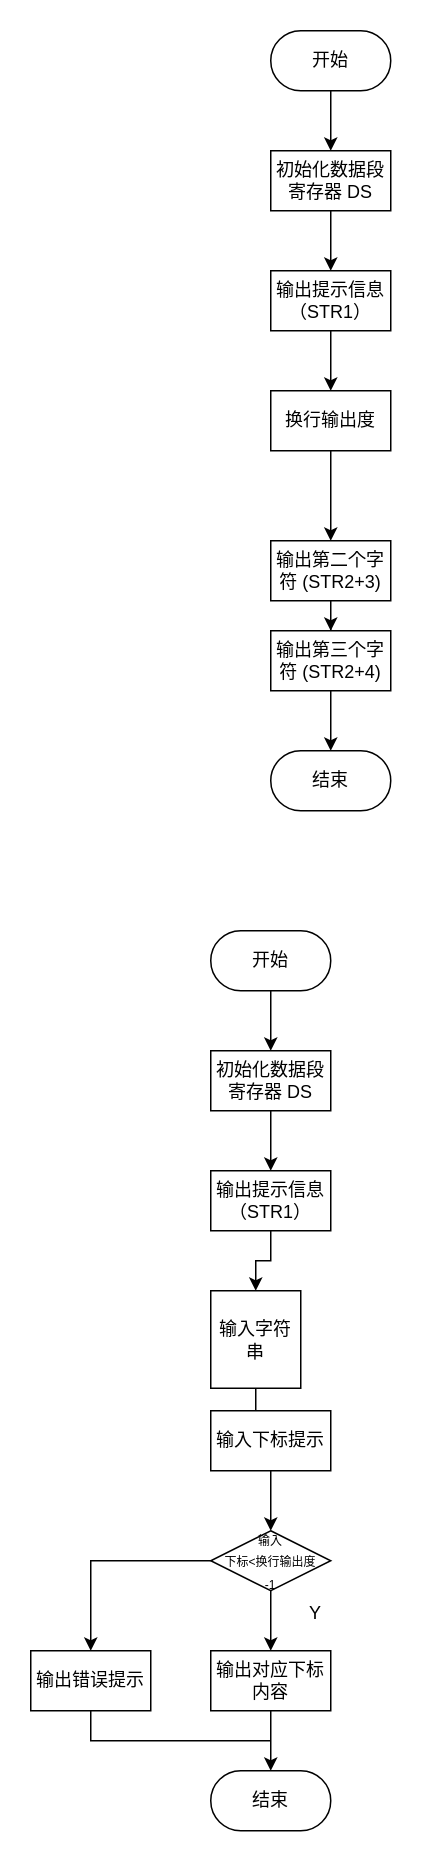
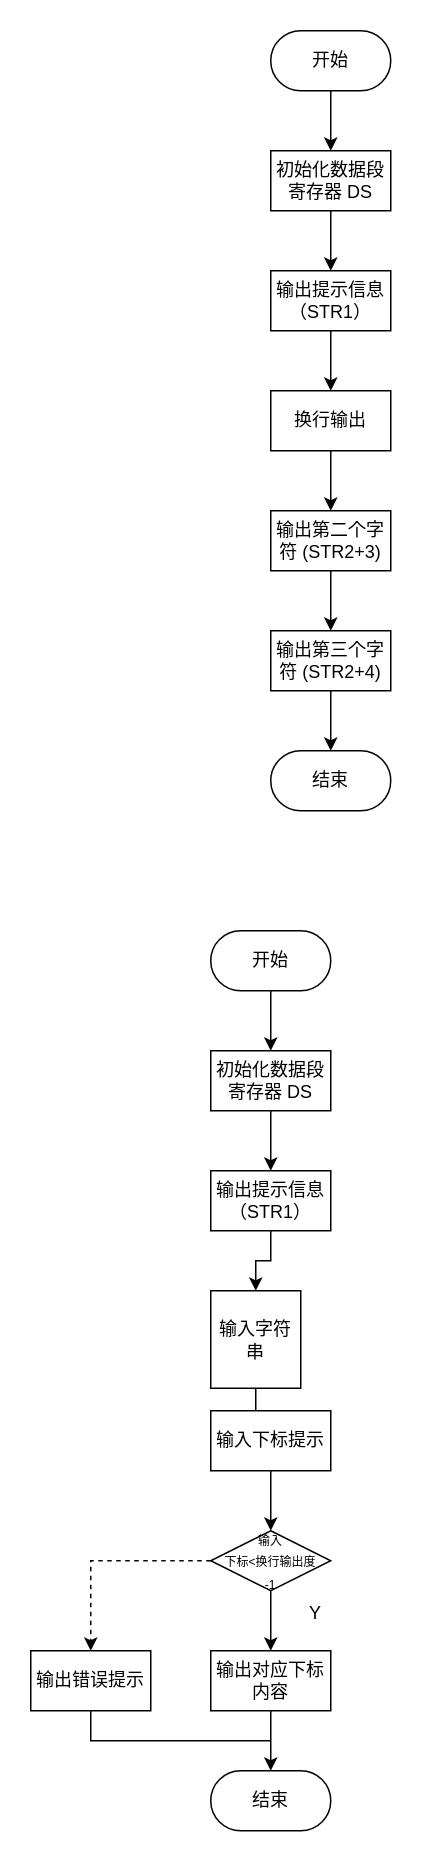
node "换行输出度": label "换行输出度" -> "换行输出"
node "输出第二个字符 (STR2+3)": moved (331, 571) -> (331, 541)
edge "输入 下标<换行输出度 -1" -> "输出错误提示": style solid -> dashed
